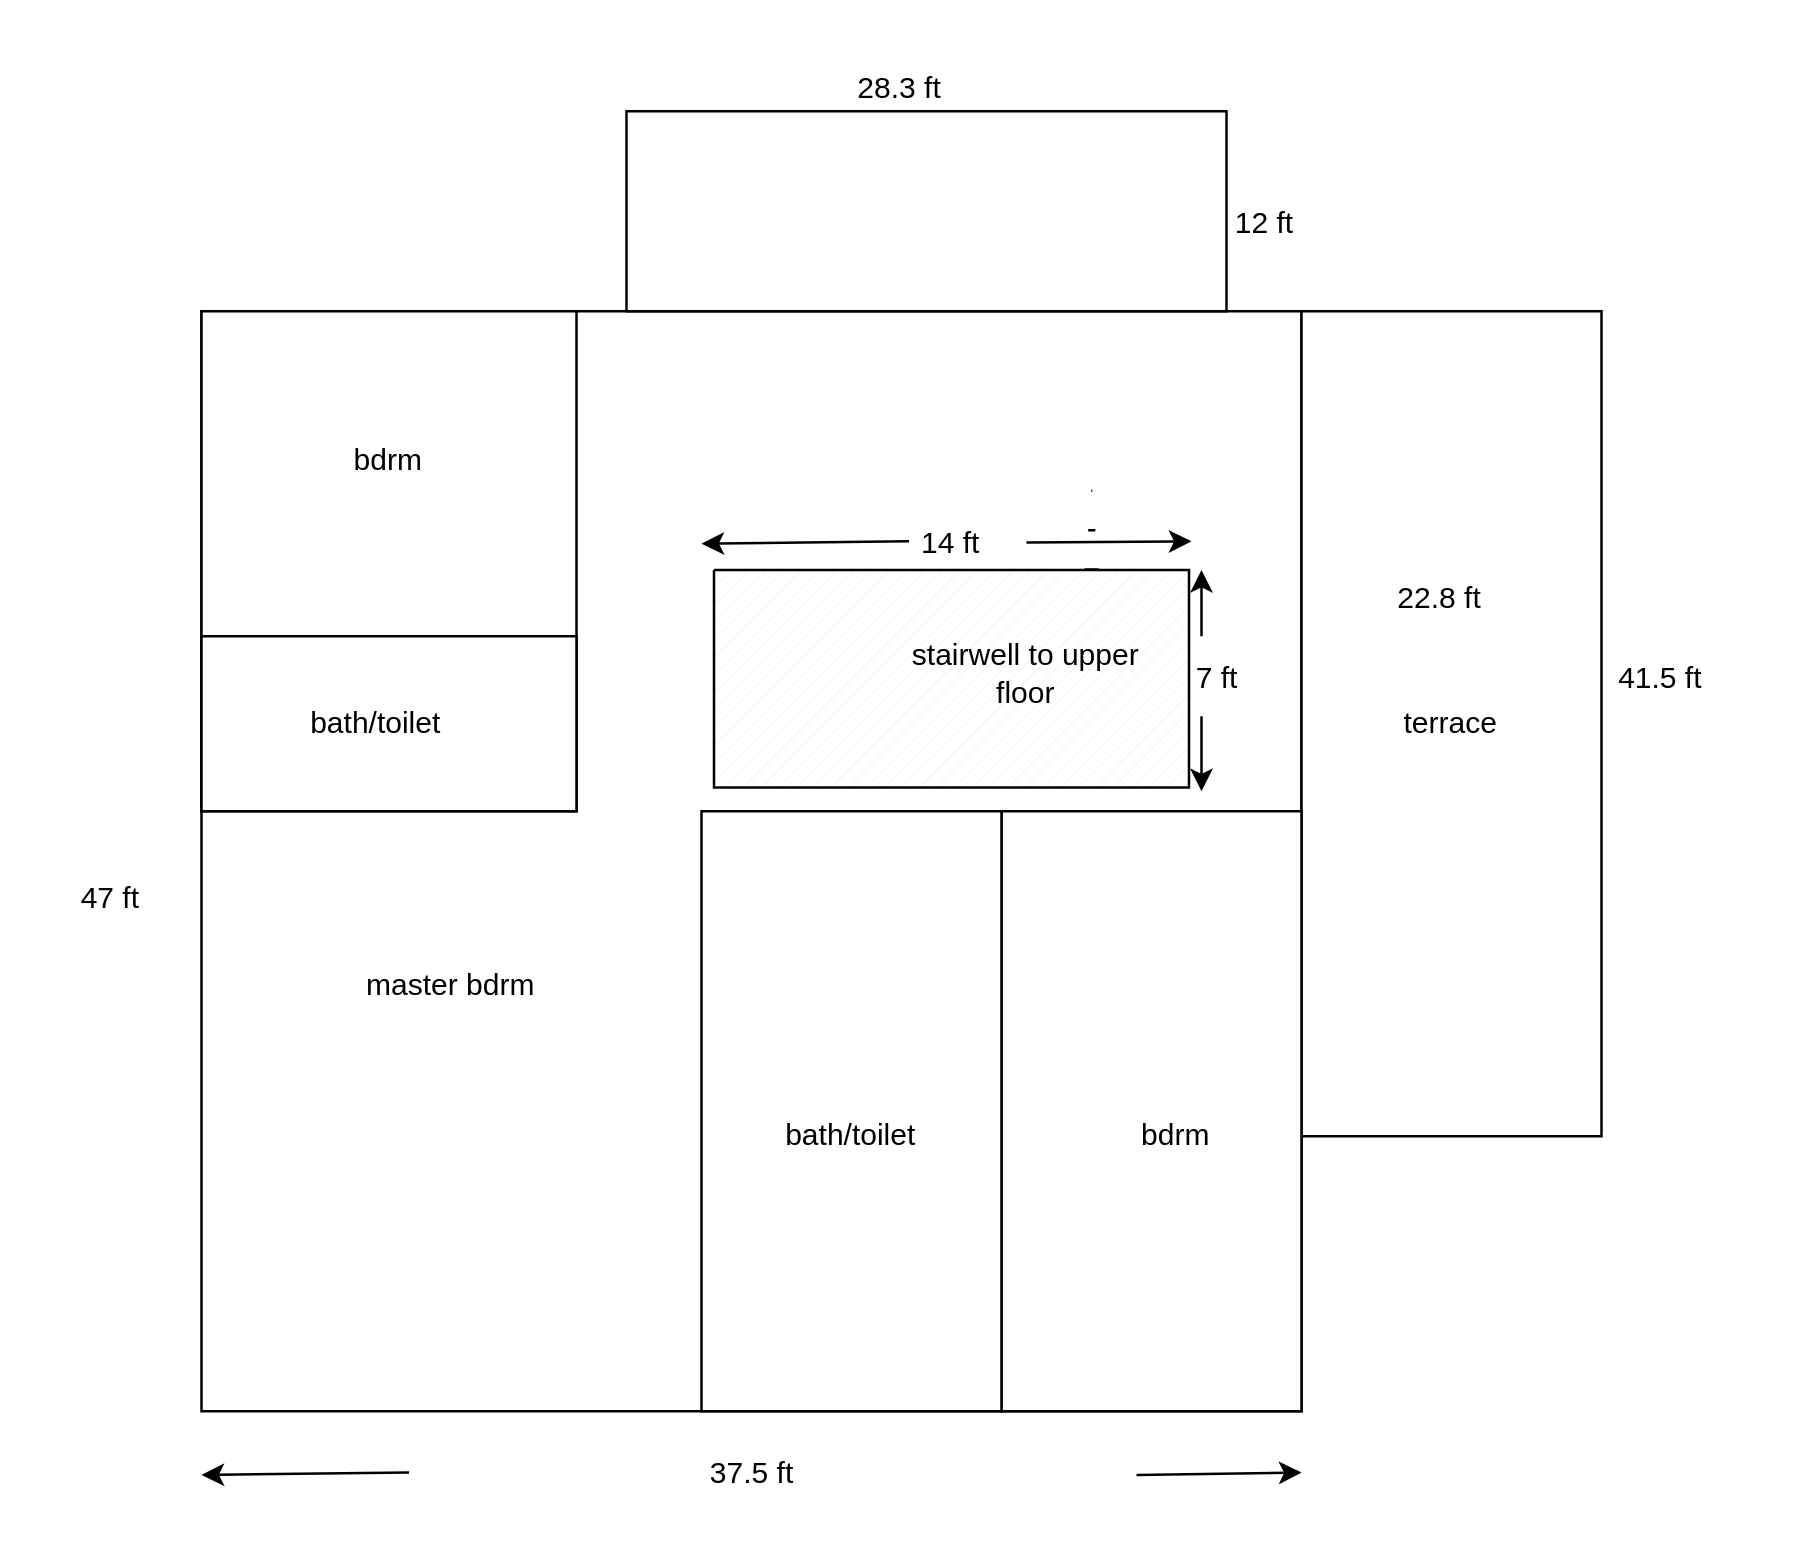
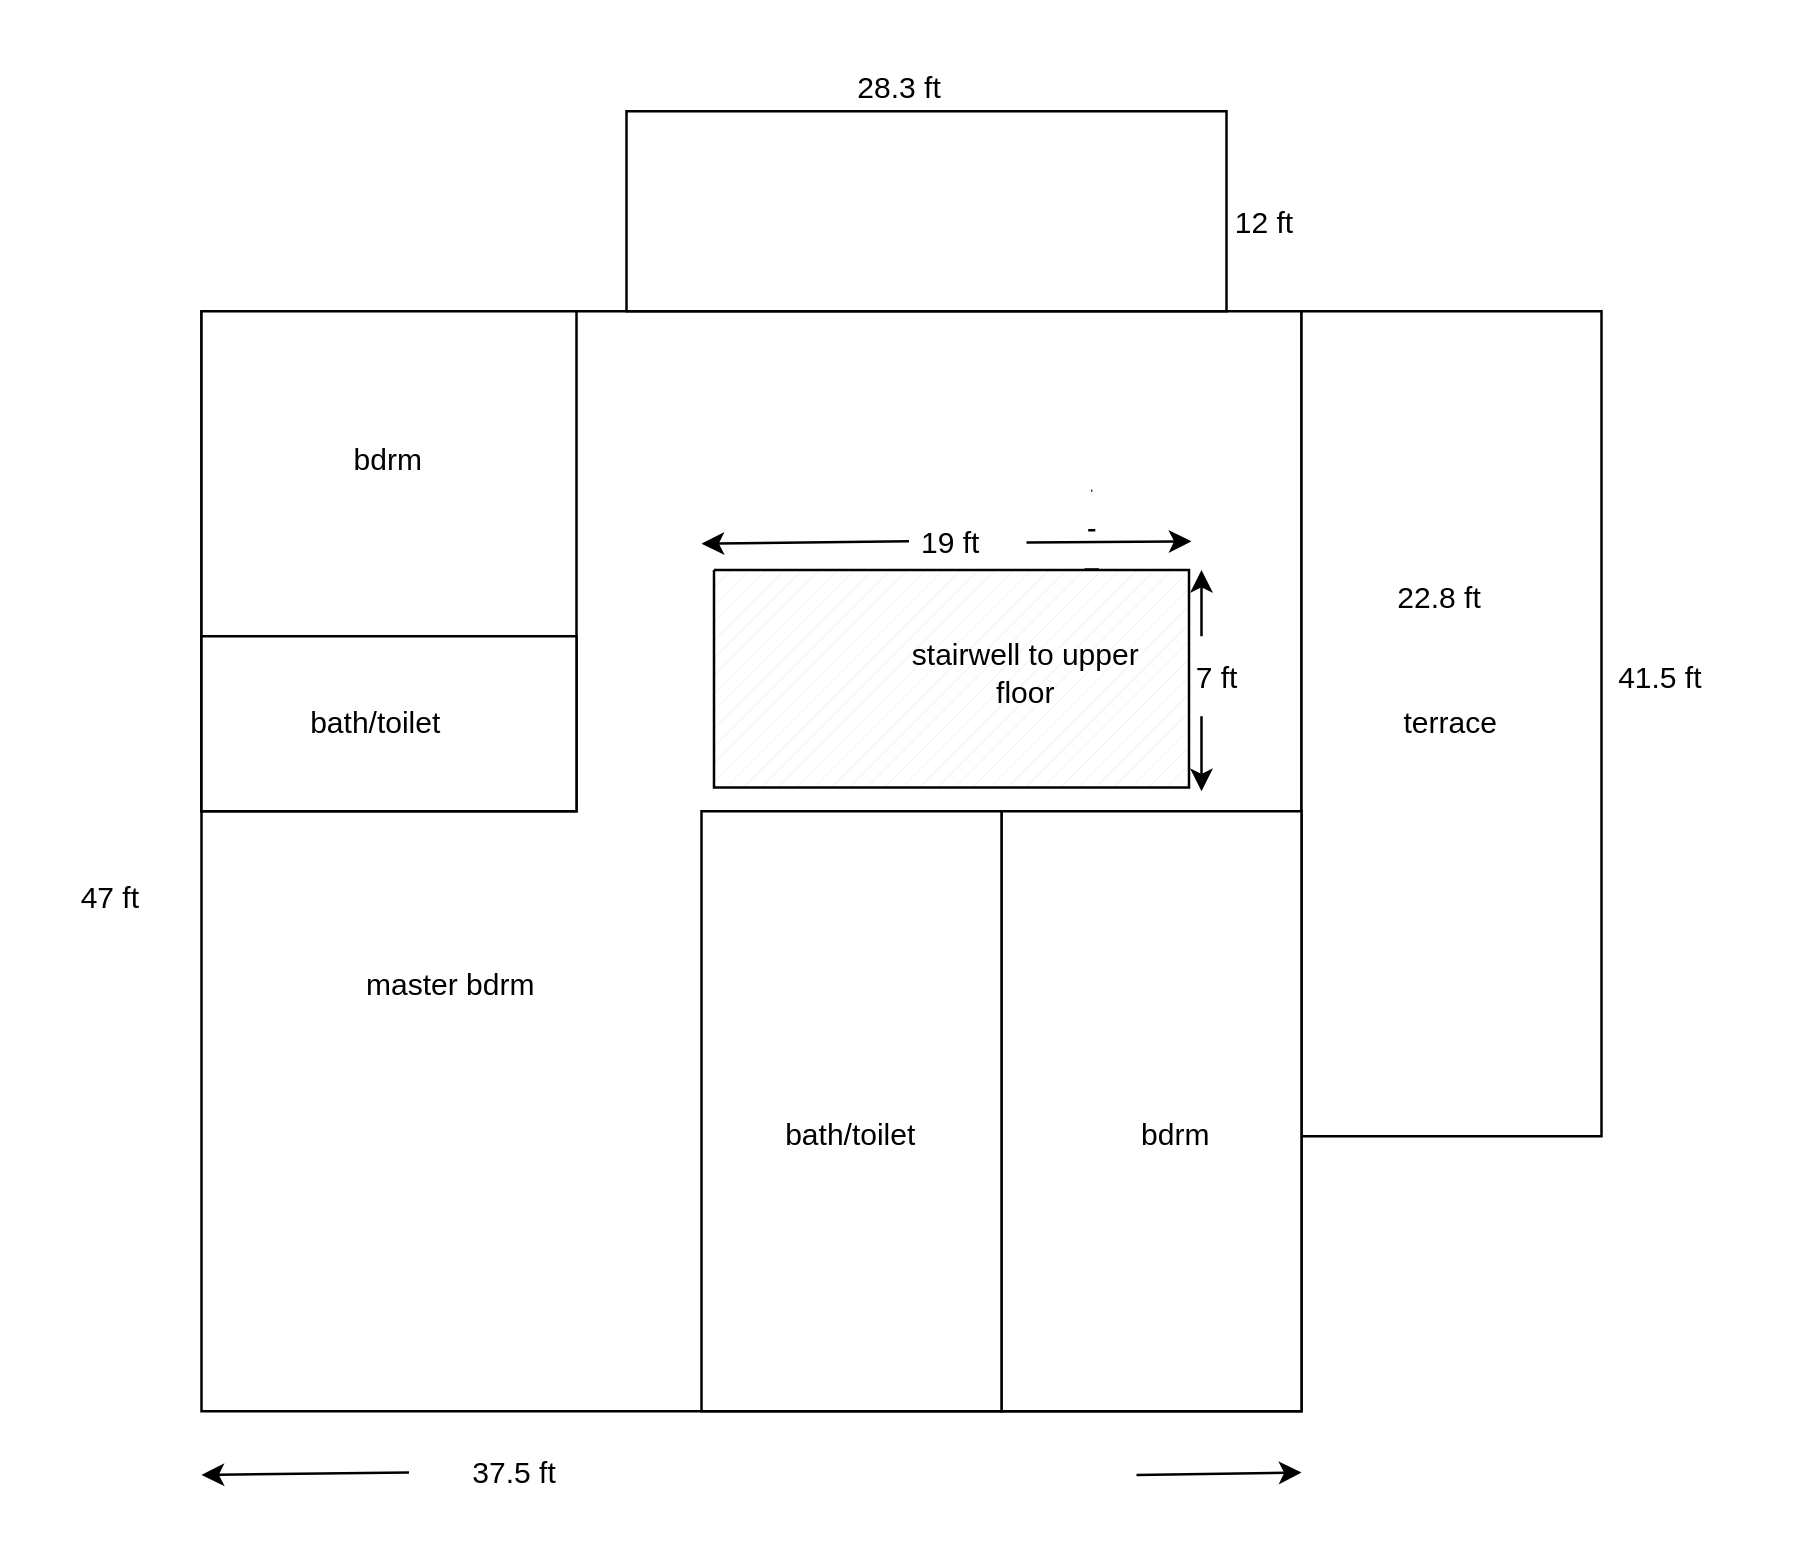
node "14 ft": label "14 ft" -> "19 ft"
node "37.5 ft": moved (751, 1474) -> (514, 1474)
